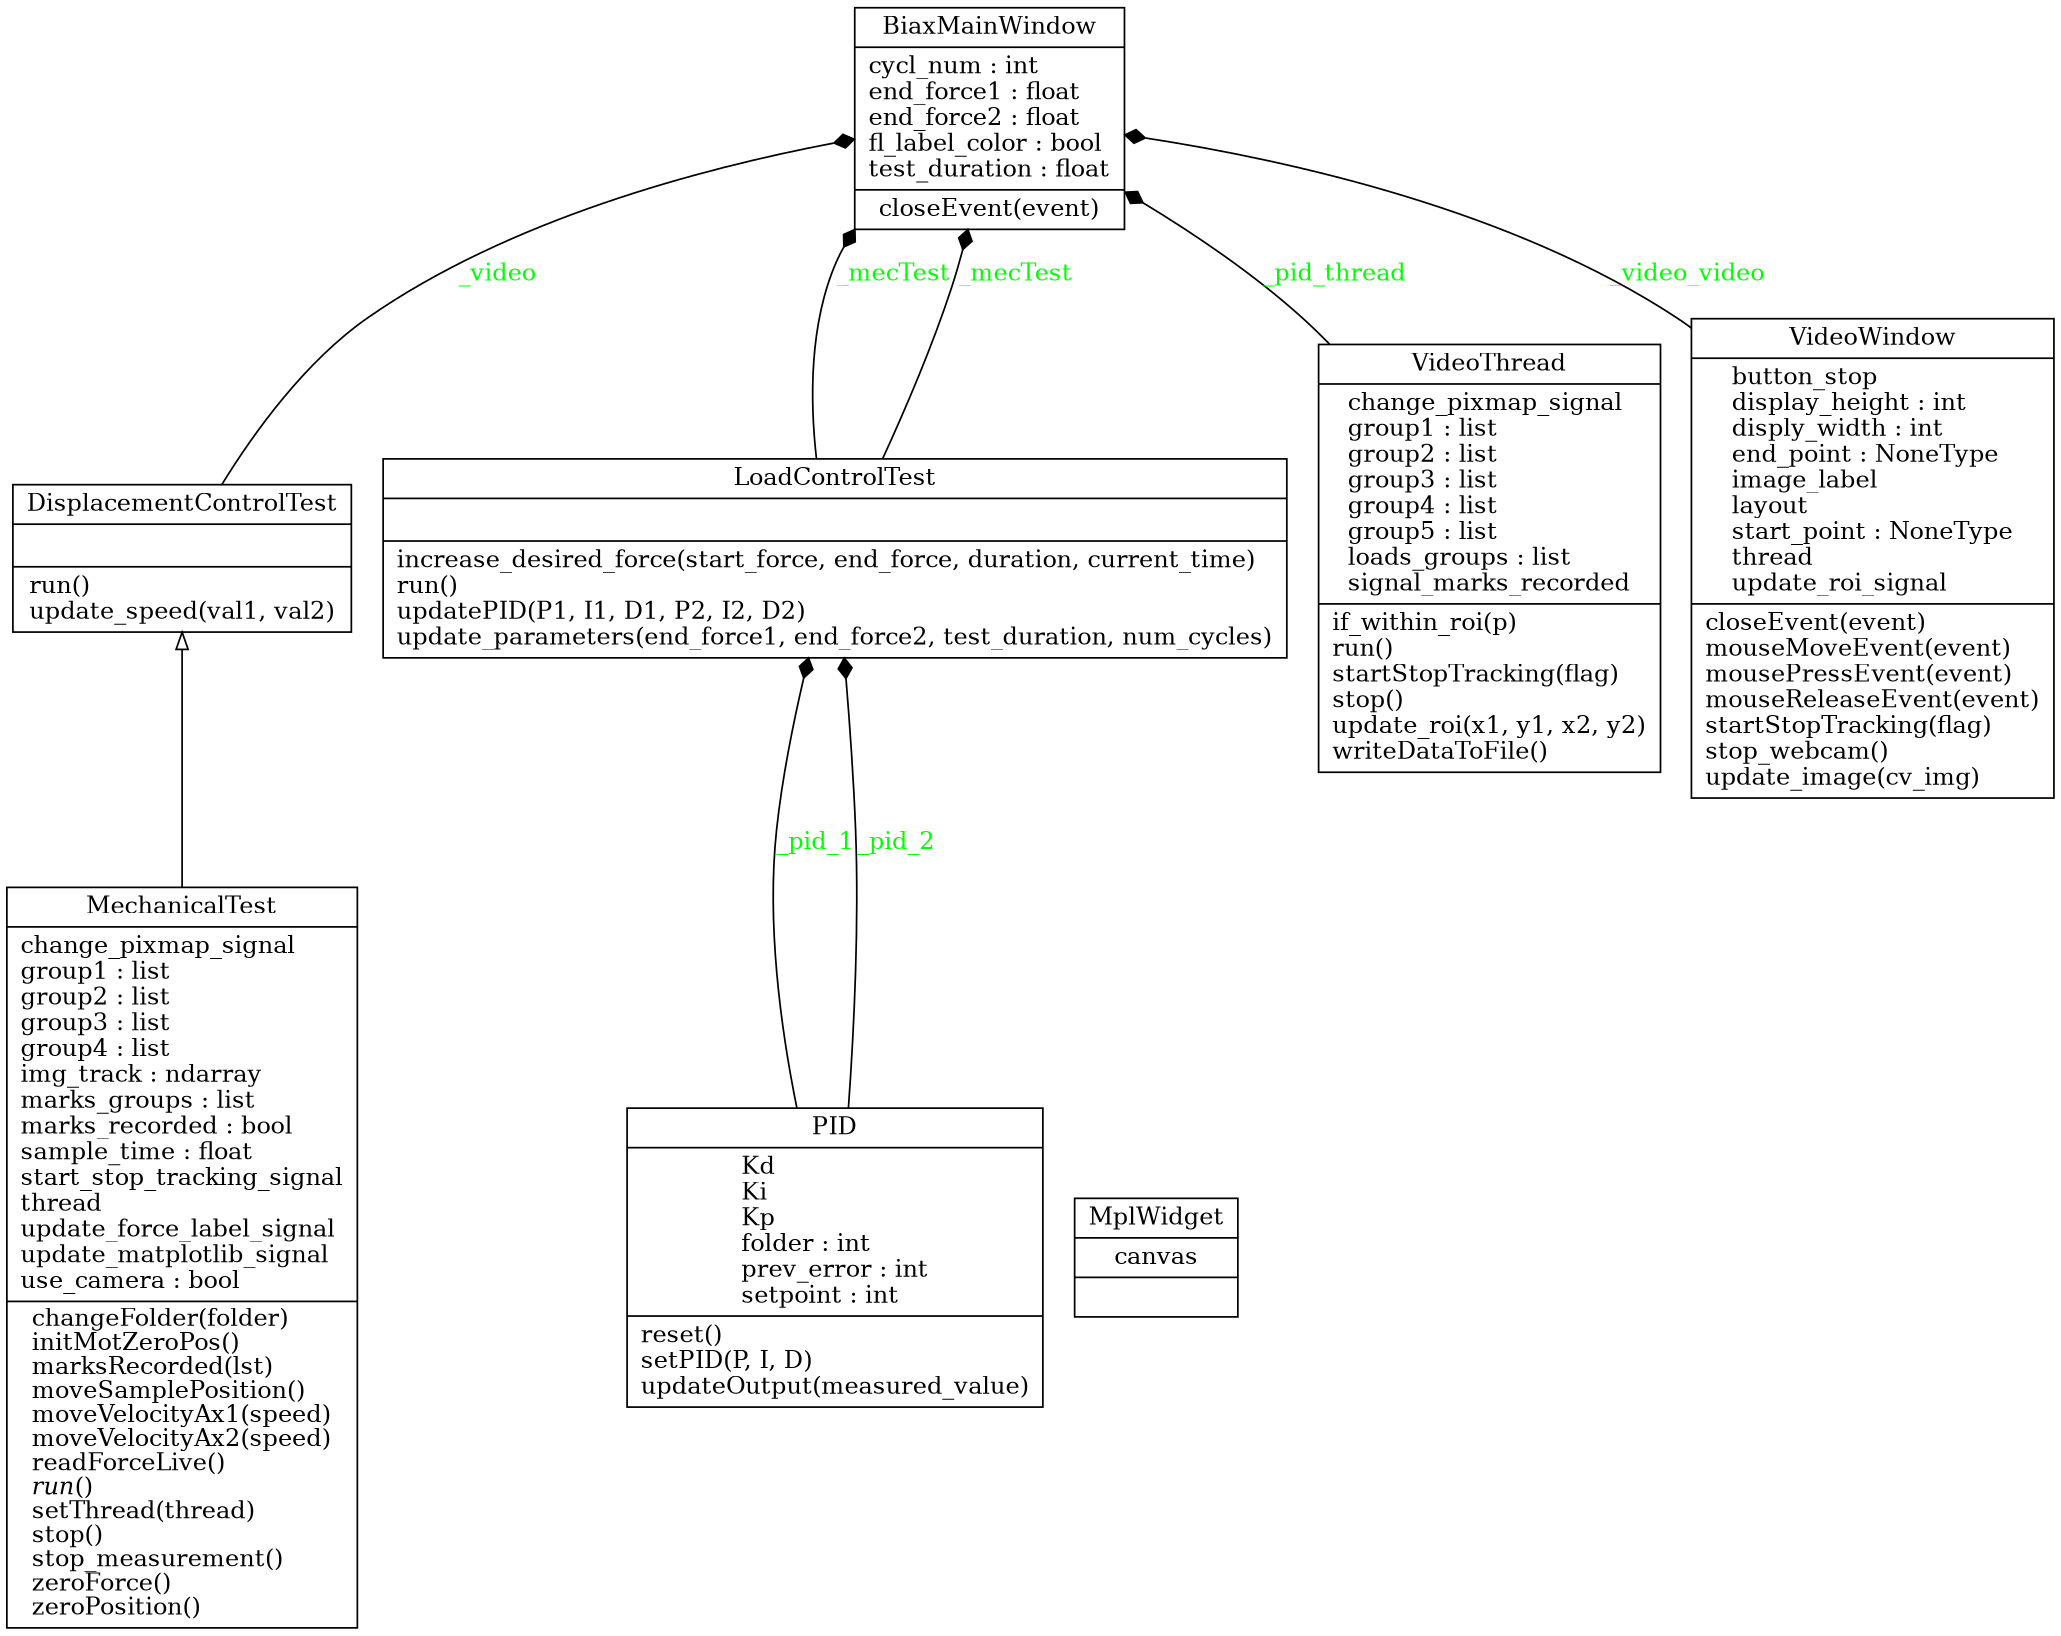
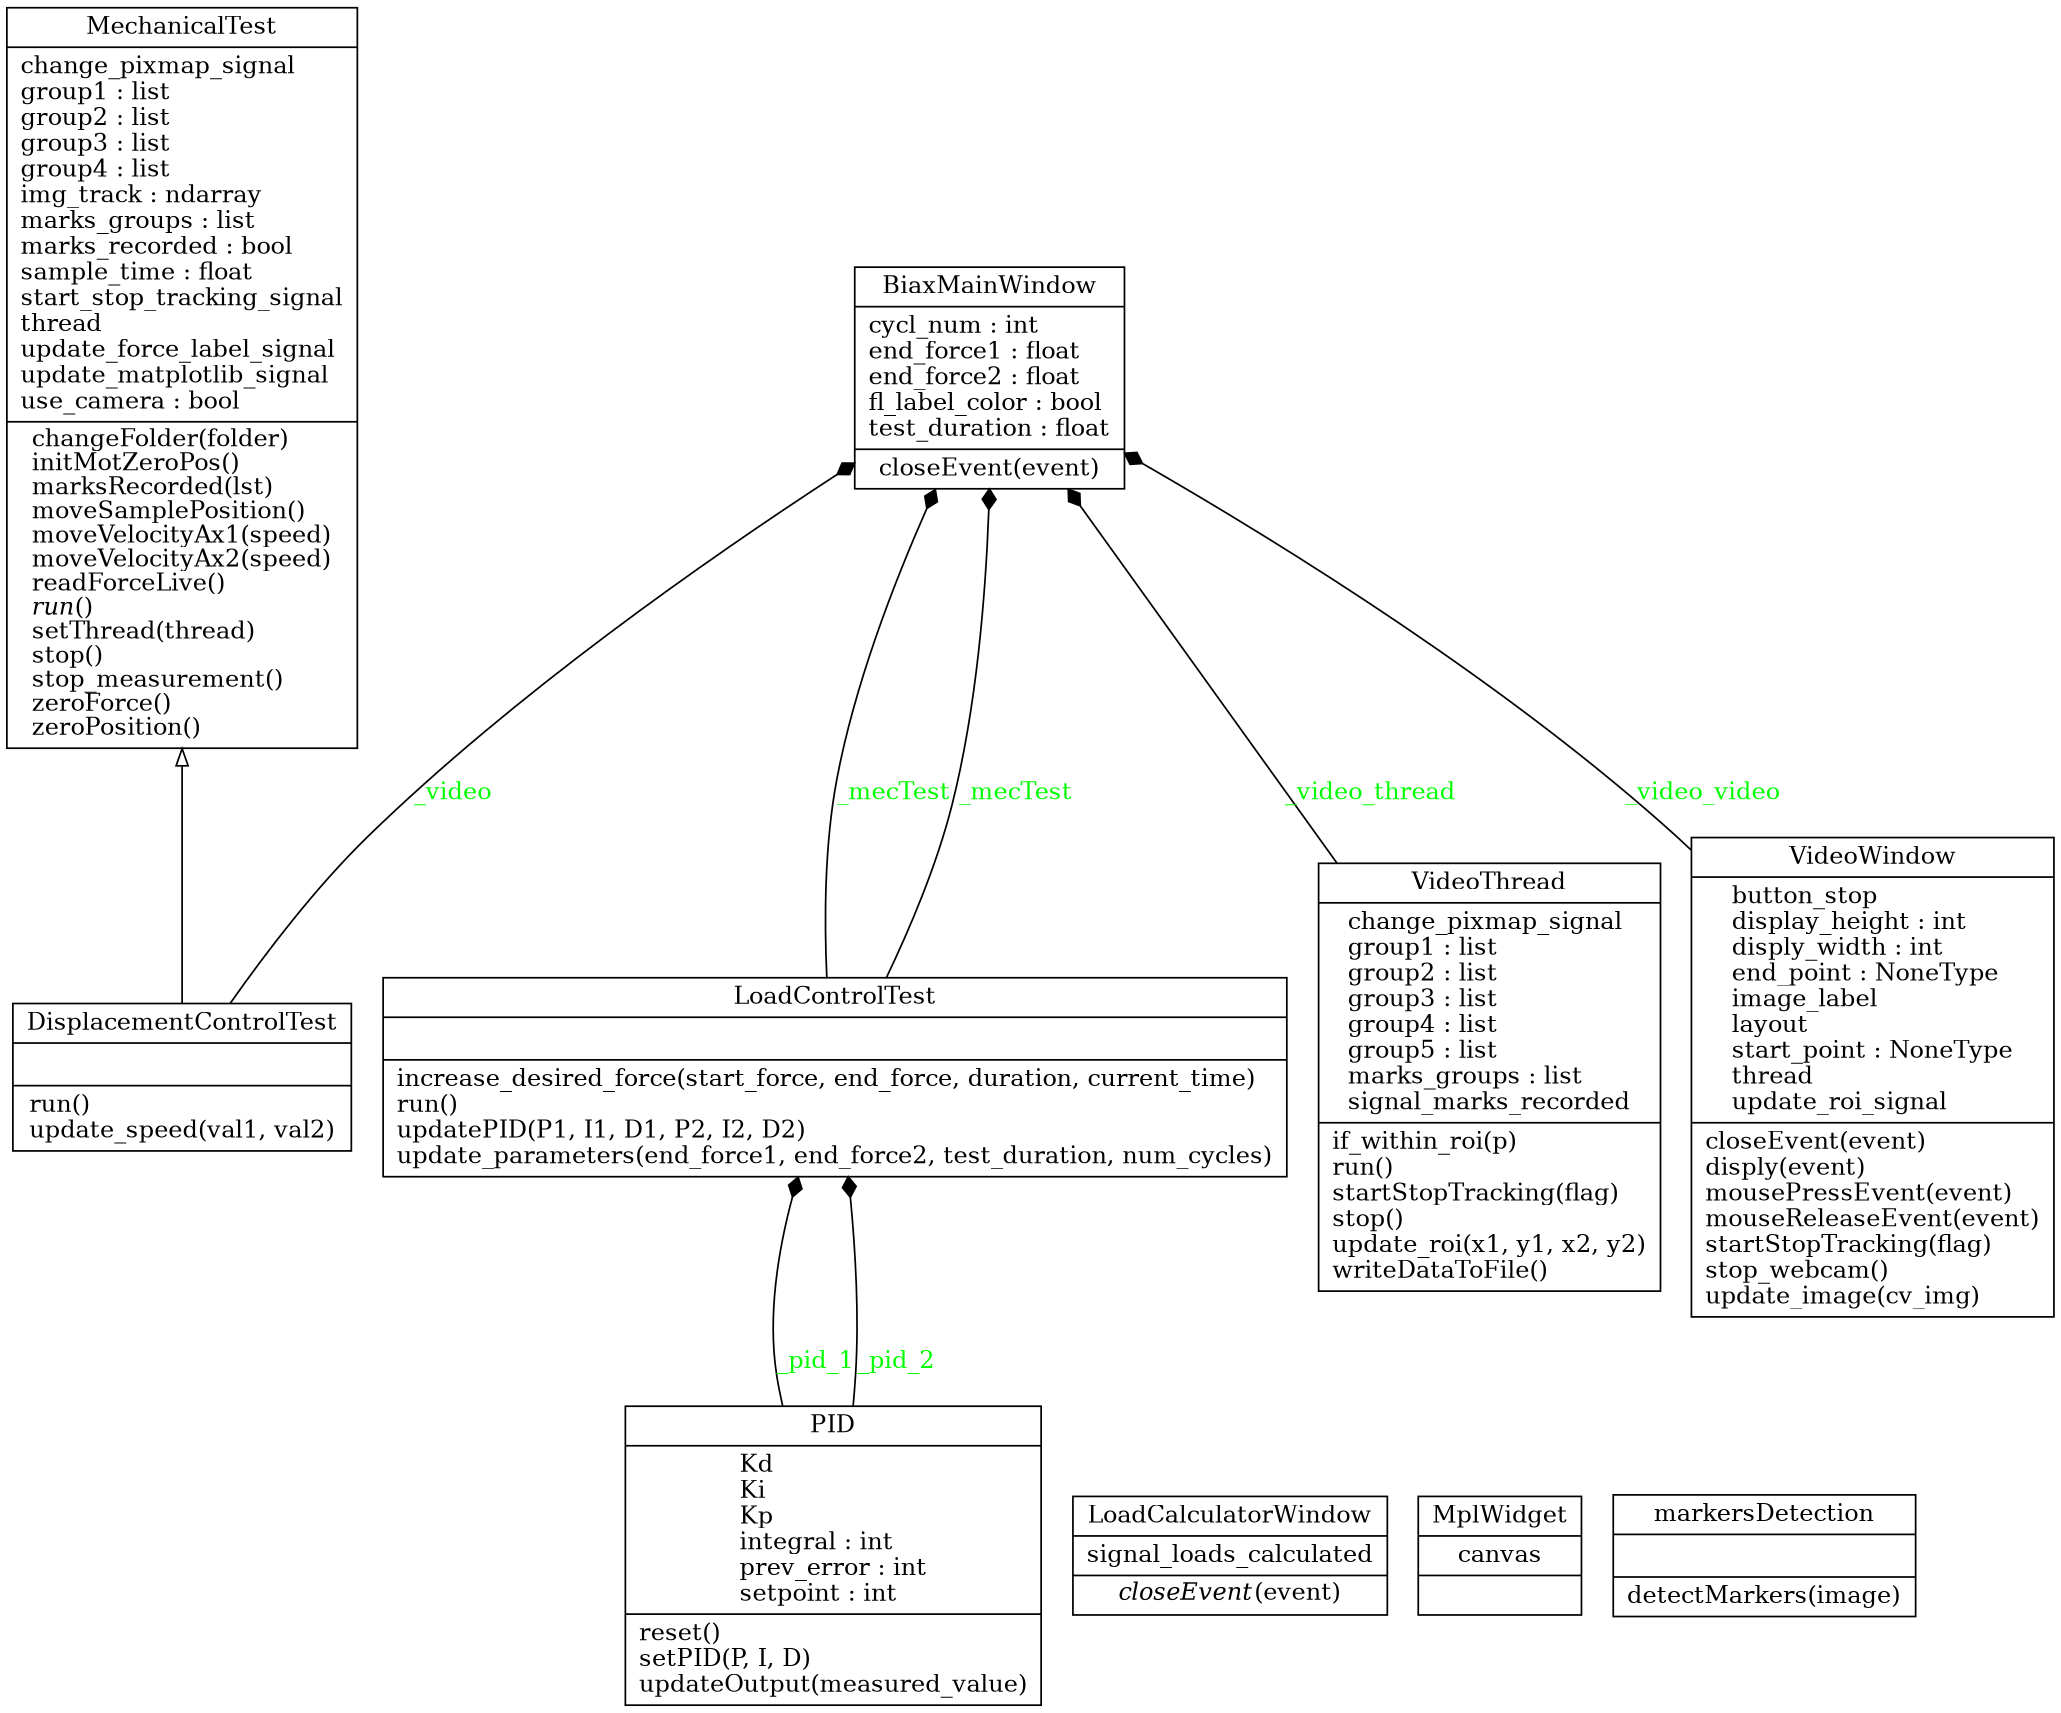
edge "VideoThread" -> "BiaxMainWindow": label "_pid_thread" -> "_video_thread"
node "VideoThread": text "loads_groups : list" -> "marks_groups : list"
node "VideoWindow": text "mouseMoveEvent(event)" -> "disply(event)"
edge "MechanicalTest" -> "DisplacementControlTest": reversed
node "PID": text "folder : int" -> "integral : int"
node "LoadCalculatorWindow": added
node "markersDetection": added
